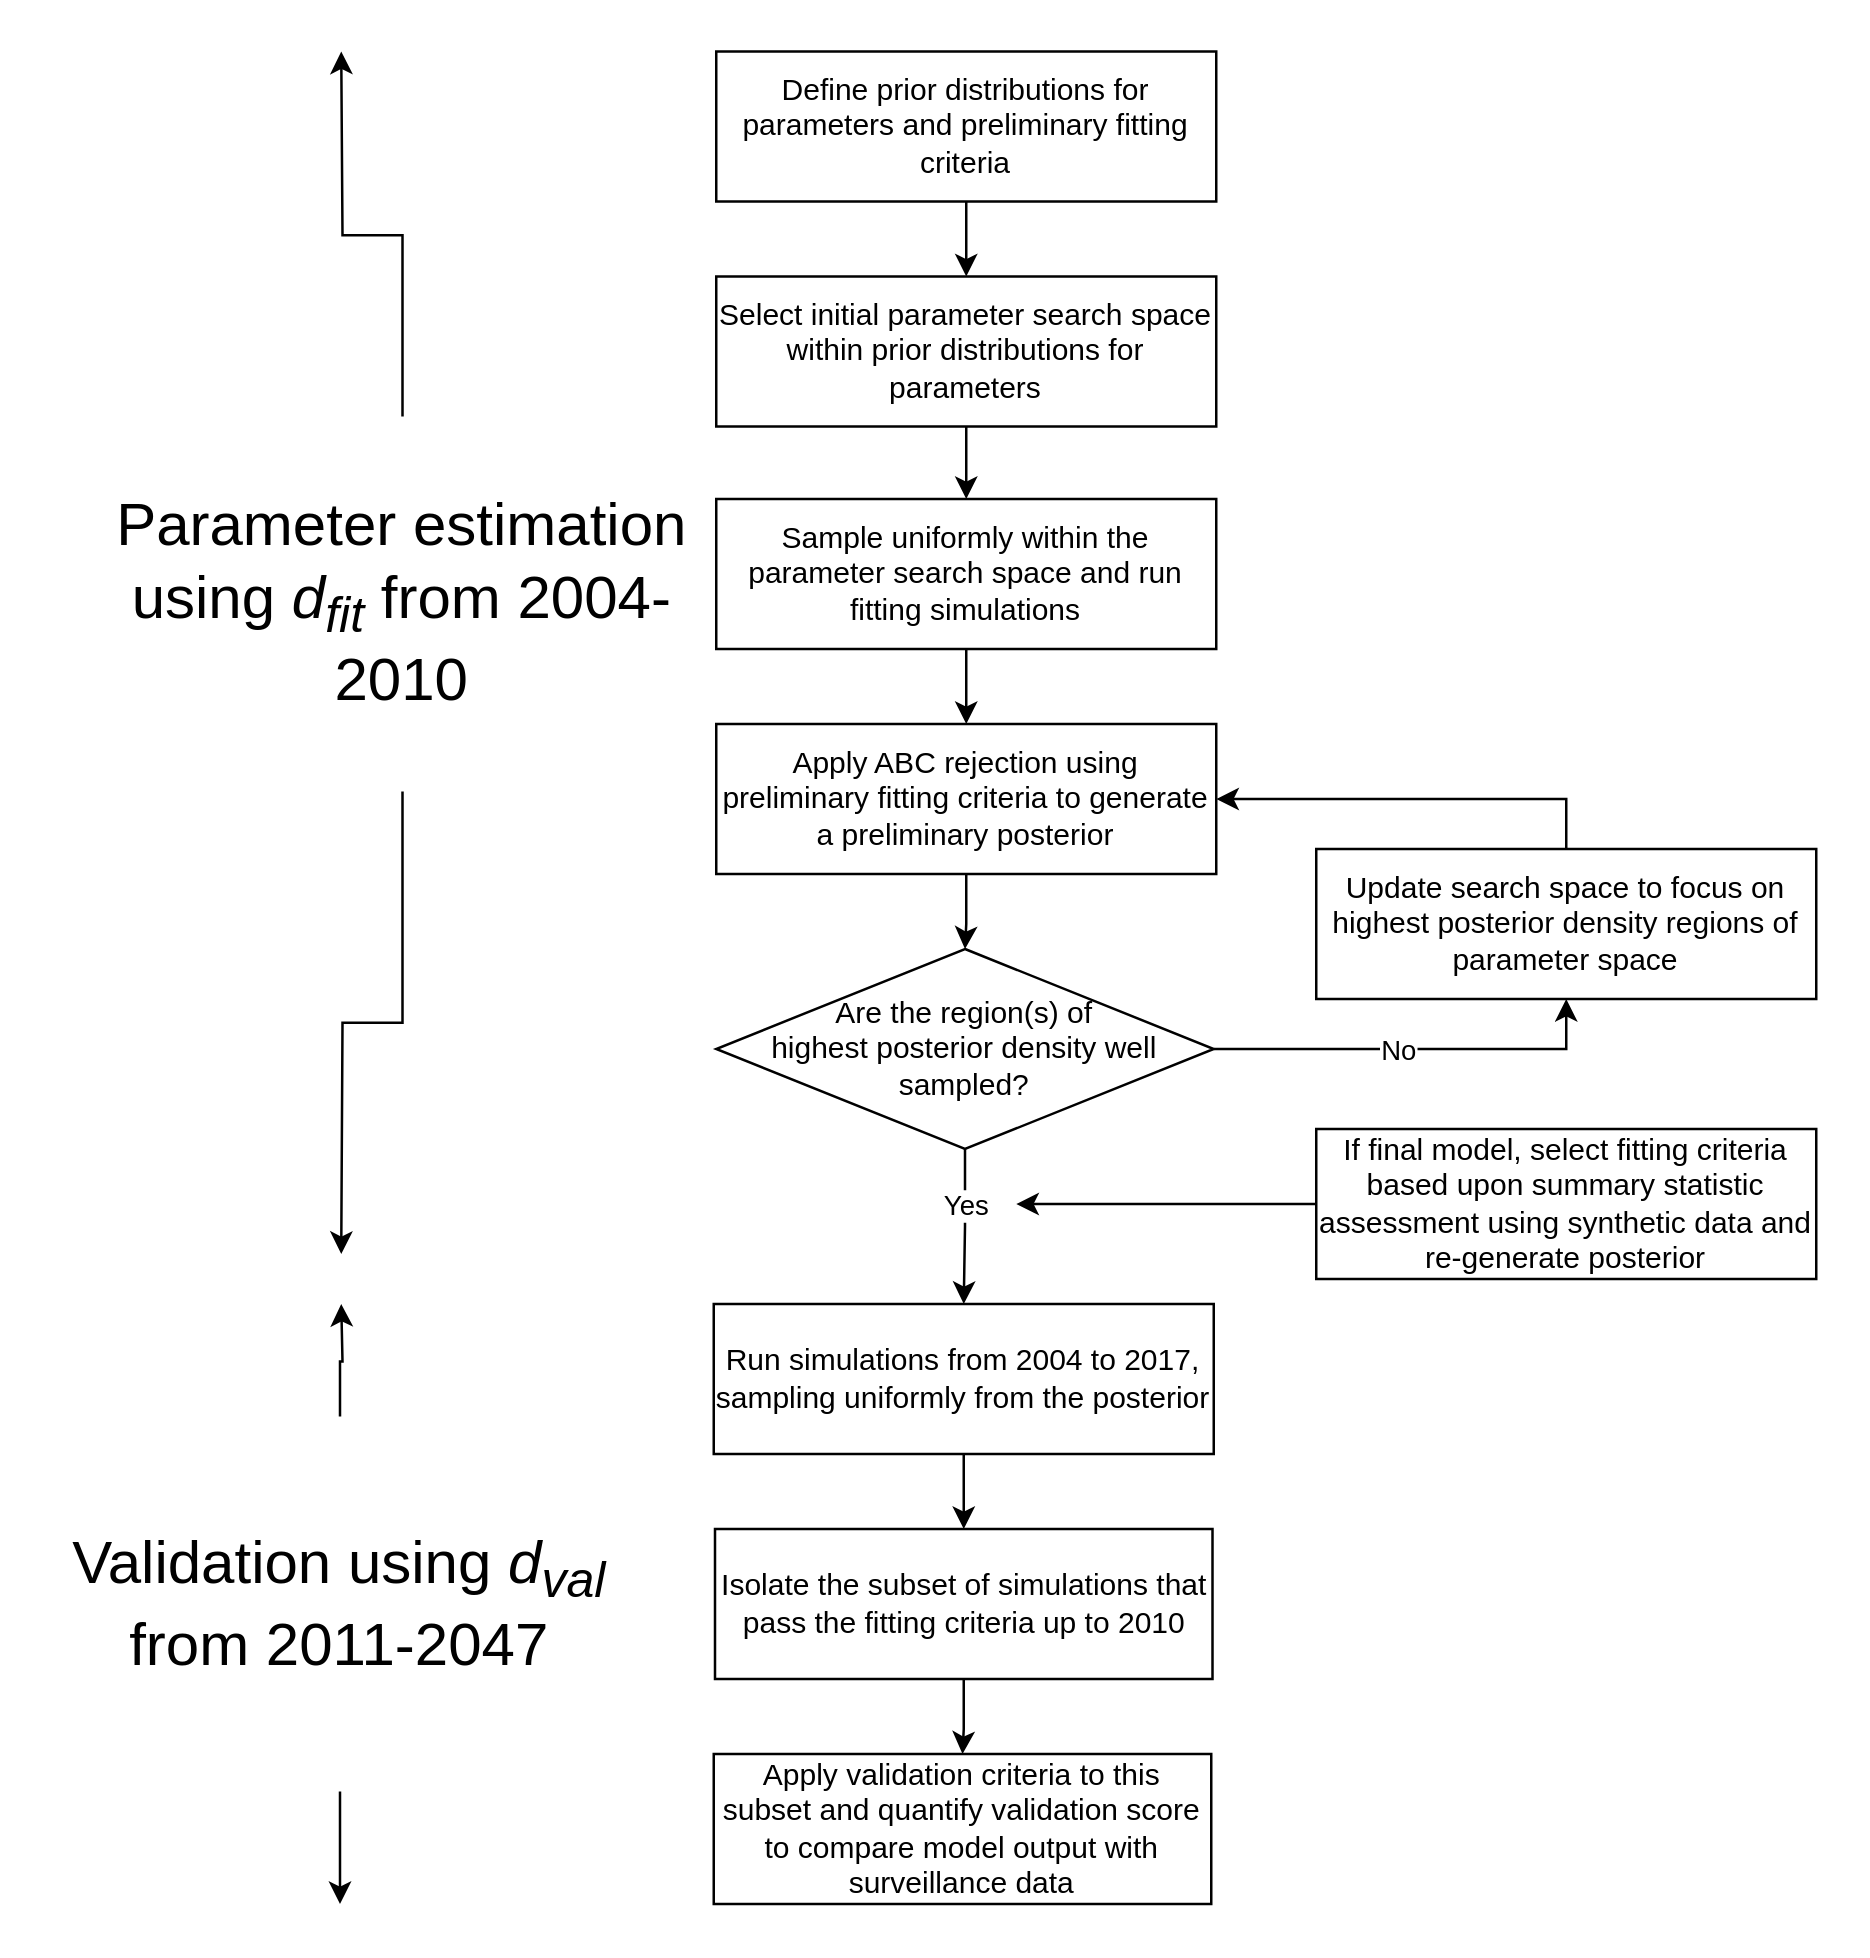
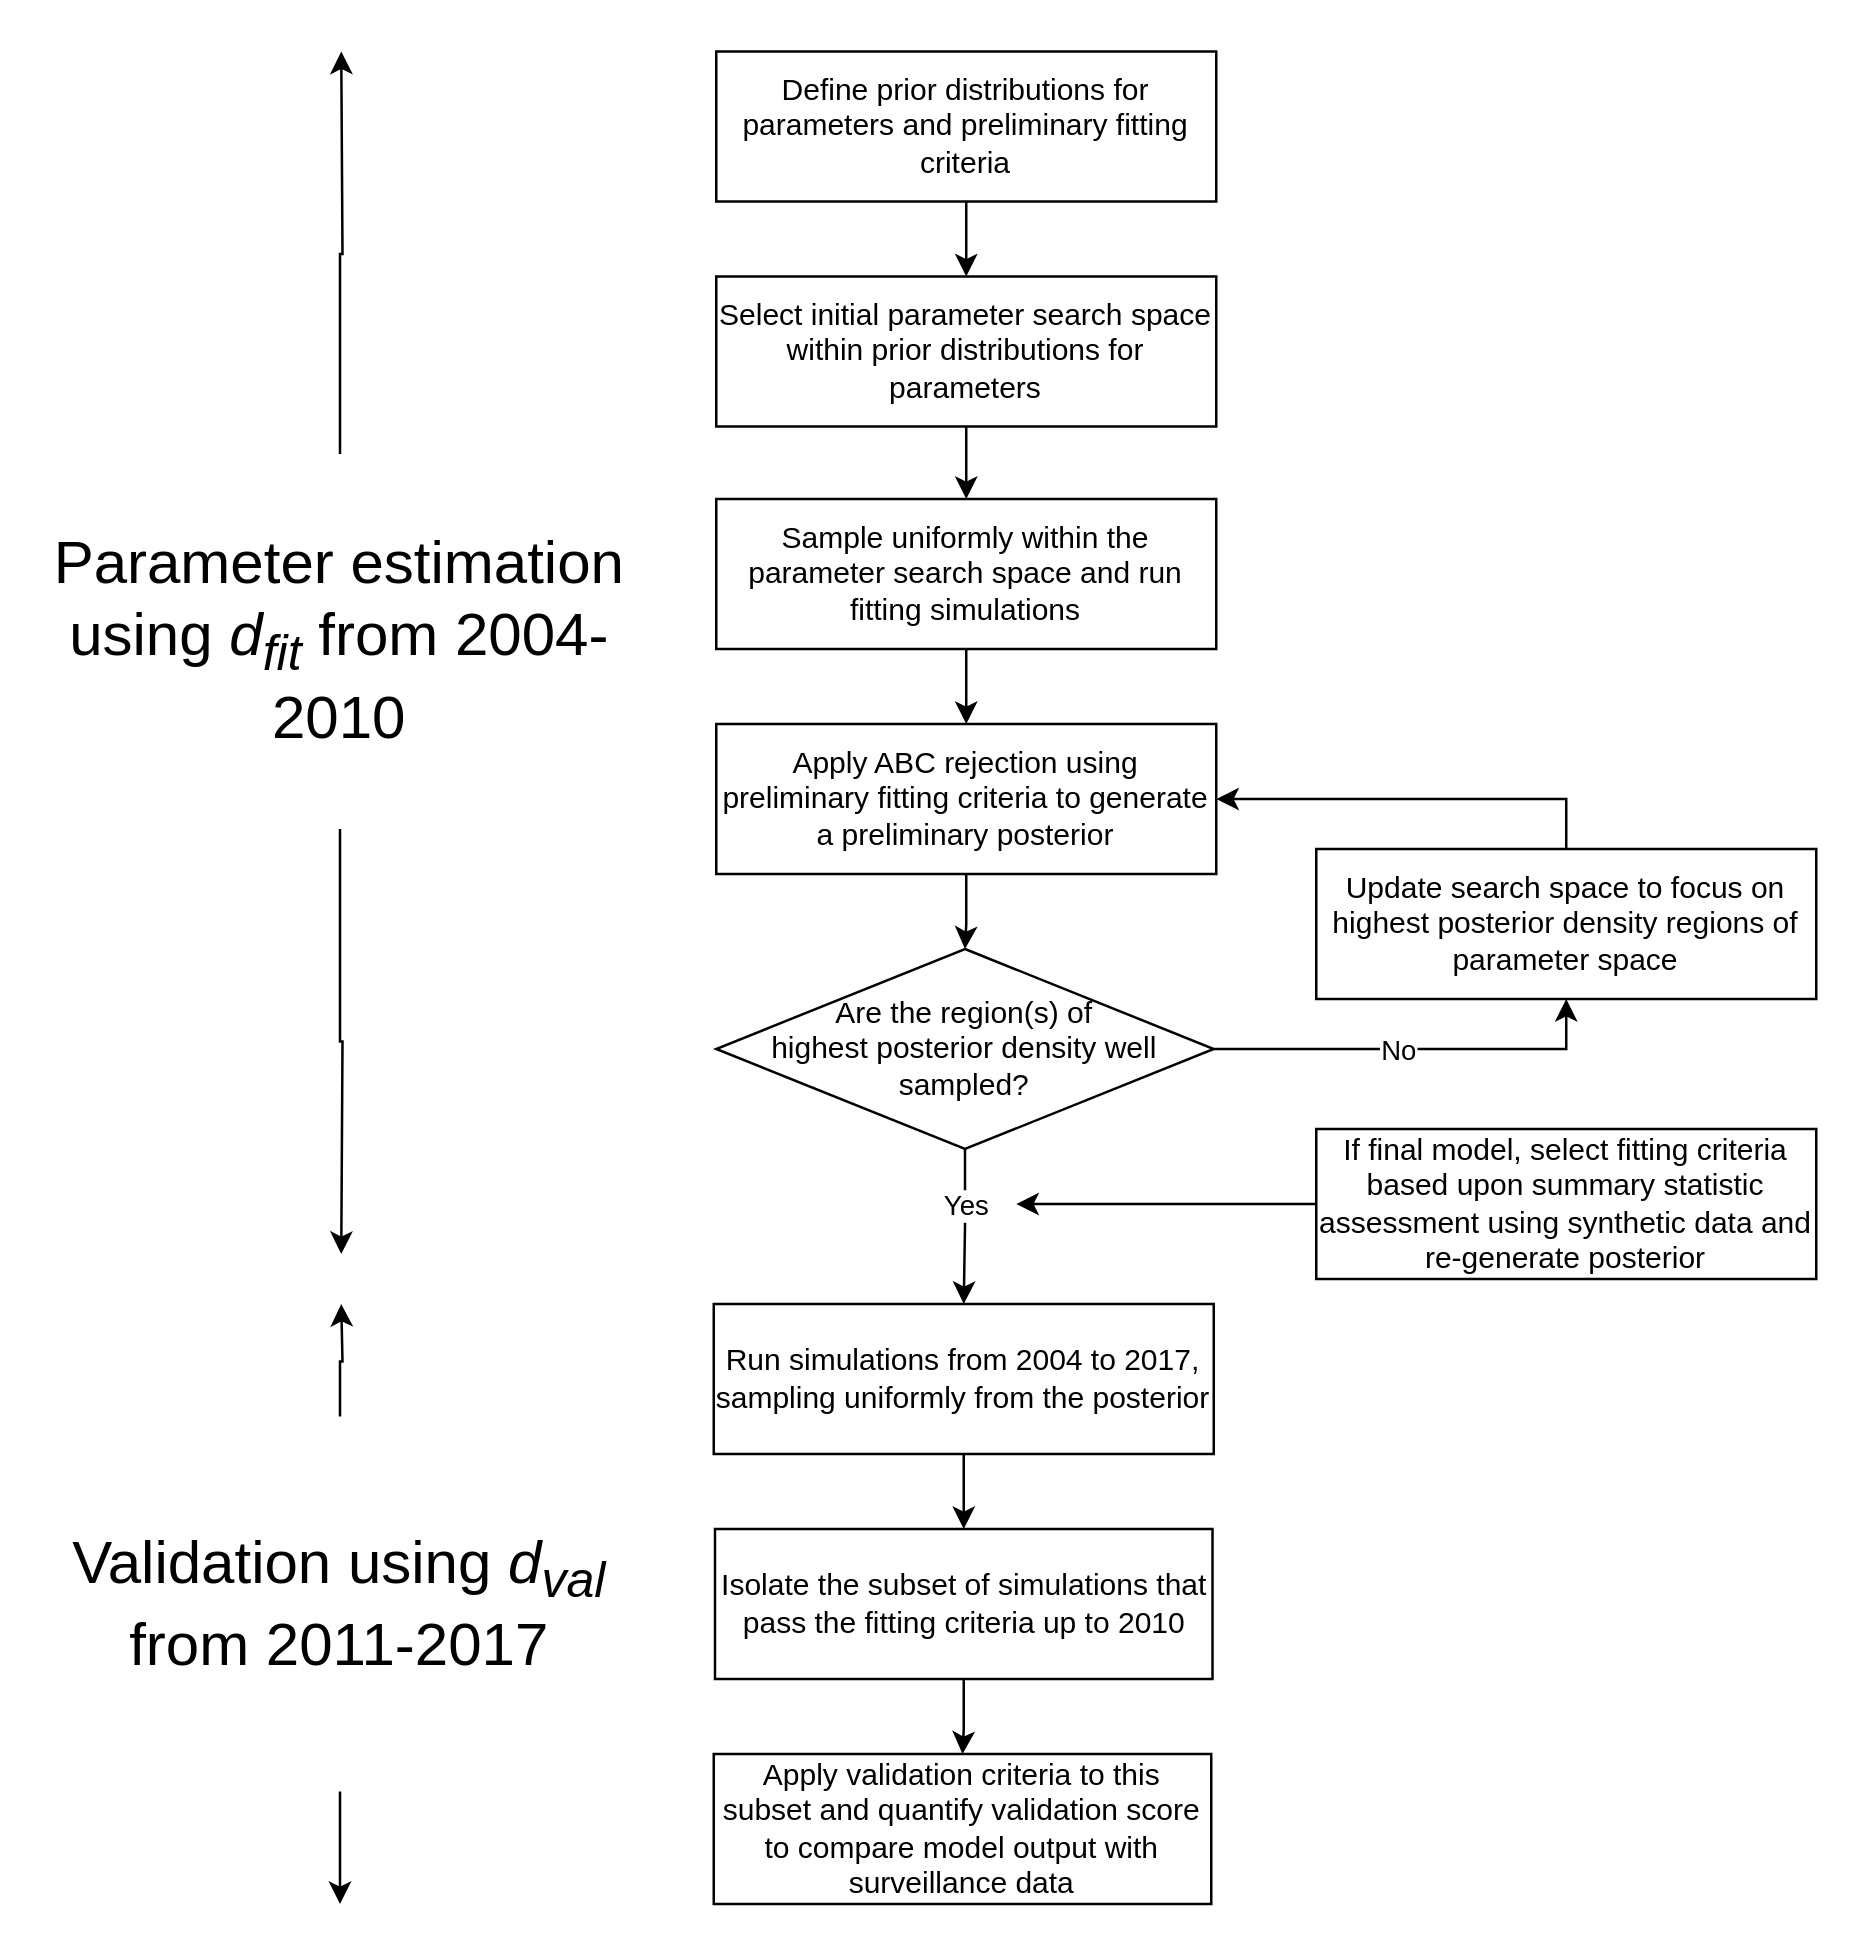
node "Parameter estimation using dfit from 2004-2010": moved (403, 604) -> (340, 641)
node "Validation using dval from 2011-2047": label "Validation using dval from 2011-2047" -> "Validation using dval from 2011-2017"
